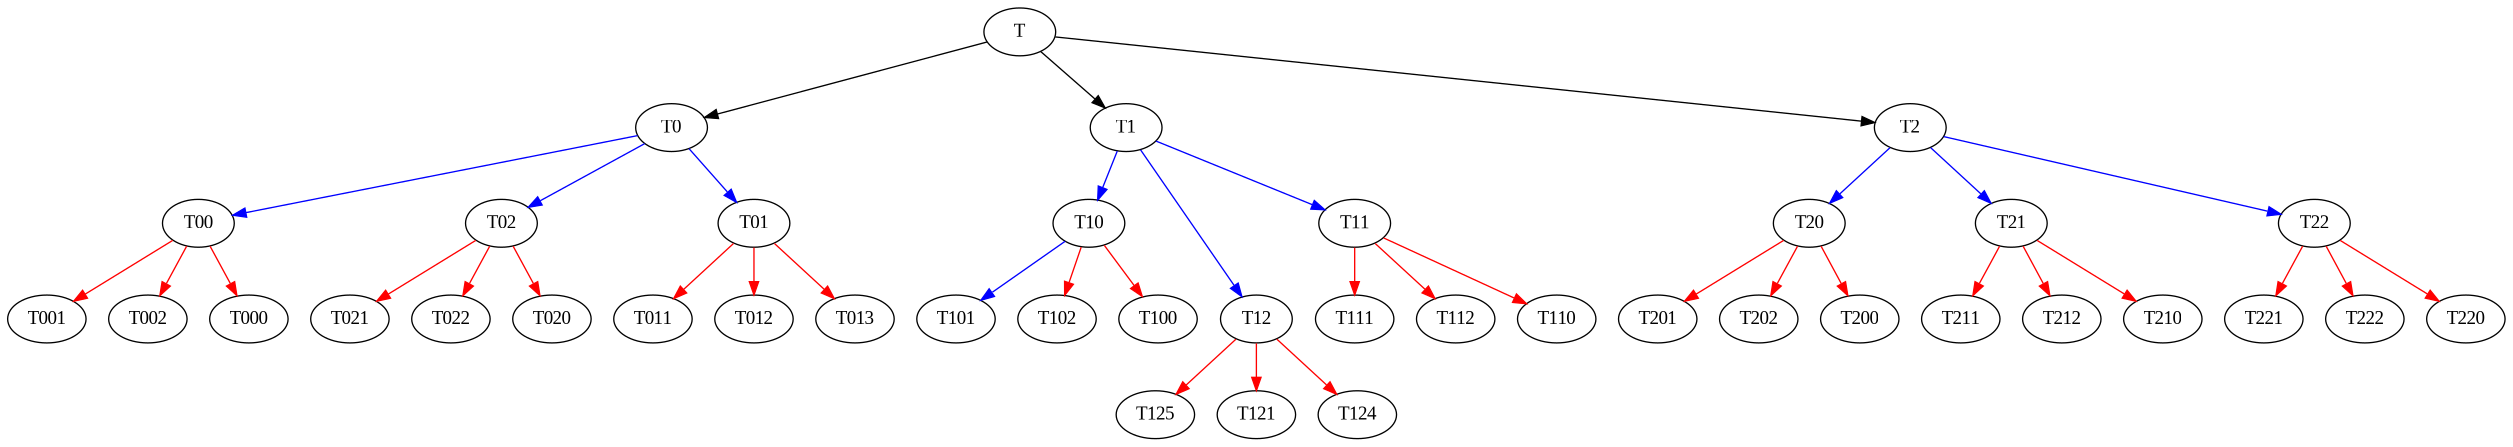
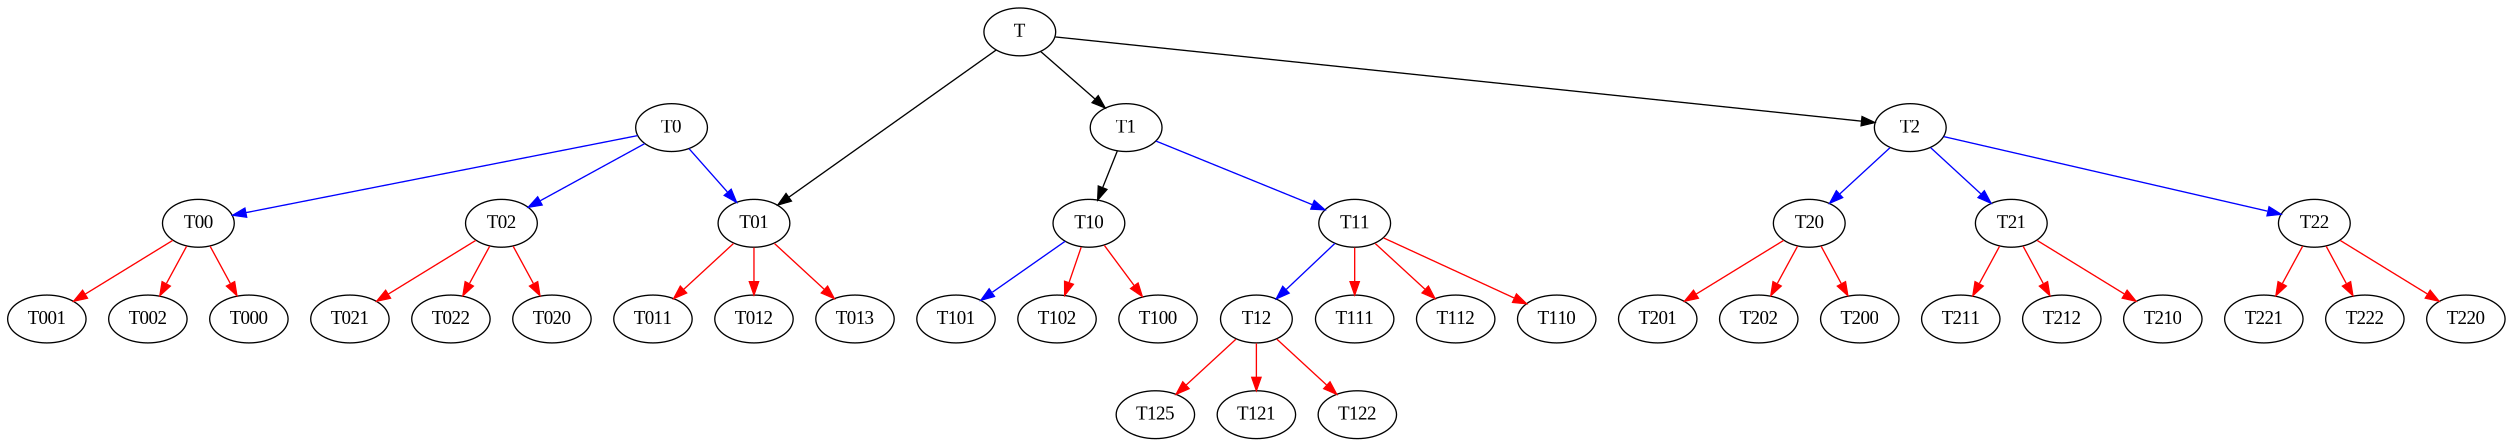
edge "T" -> "T0": now "T" -> "T01"
edge "T1" -> "T10": color blue -> black
edge "T1" -> "T12": now "T11" -> "T12"
node "T124": label "T124" -> "T122"
